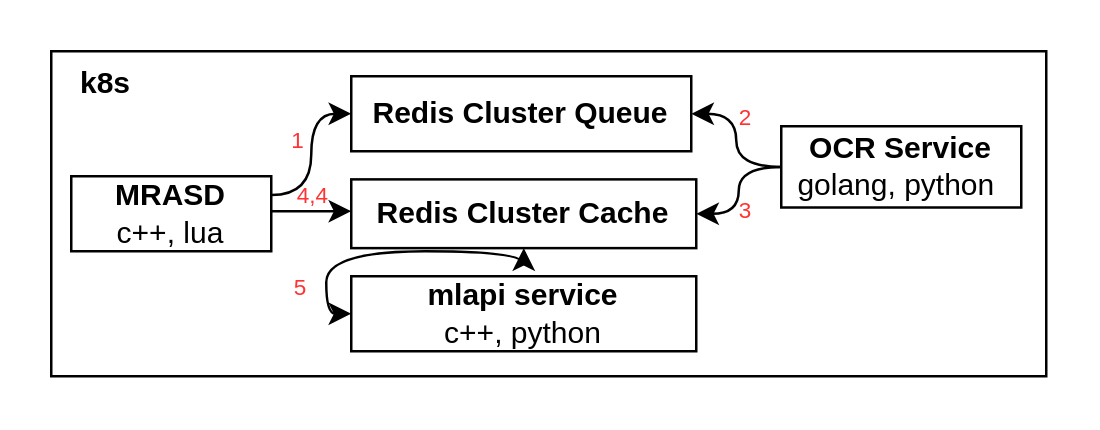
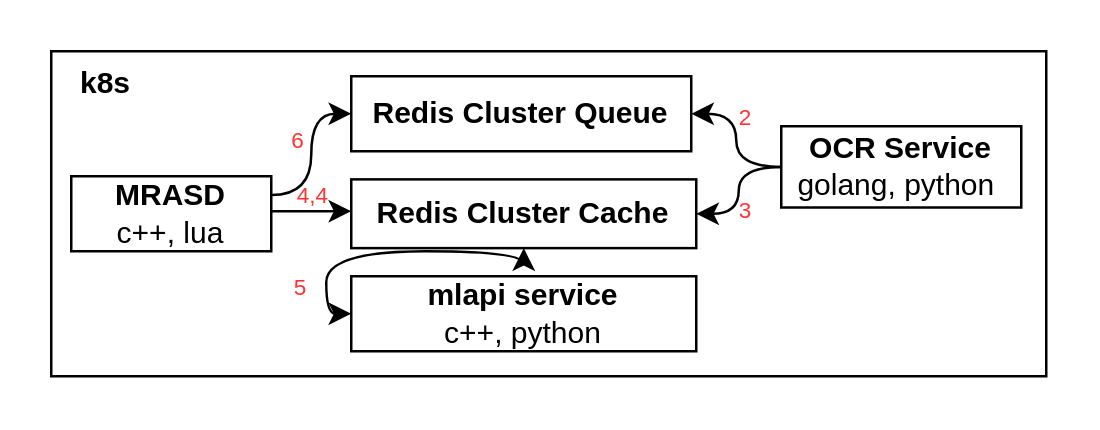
node "1": label "1" -> "6"
